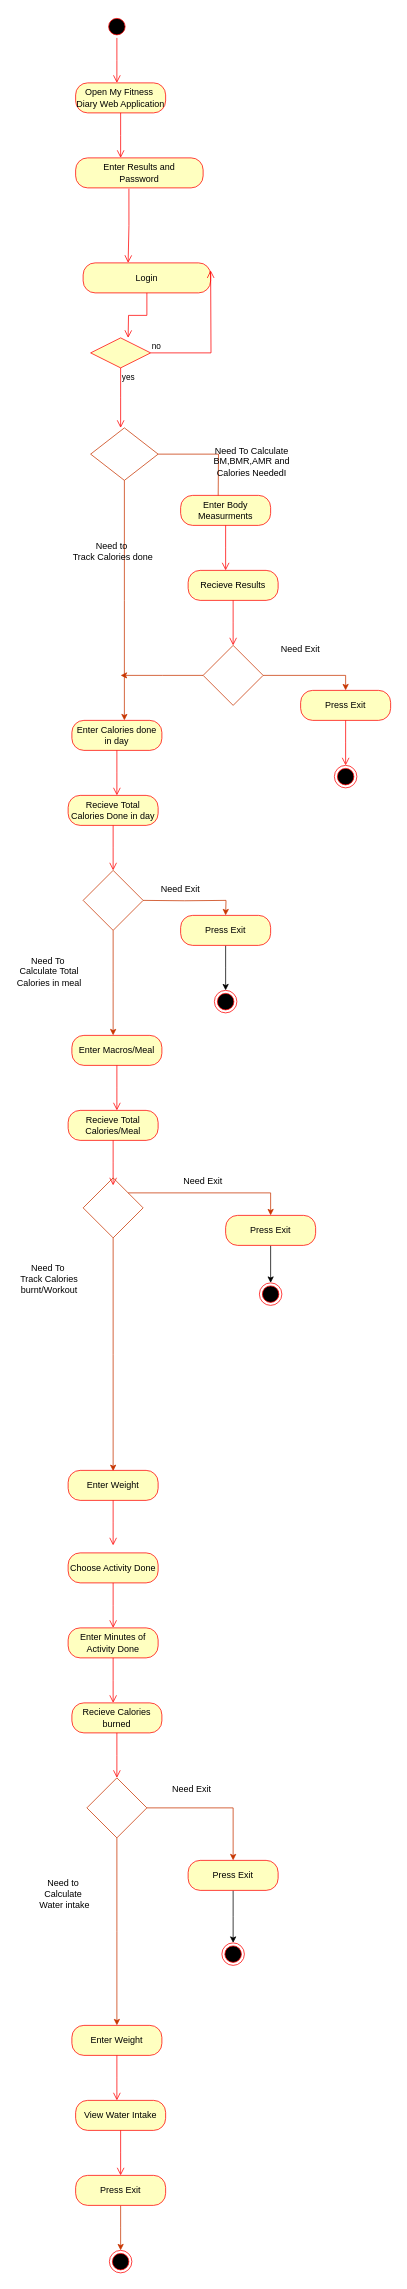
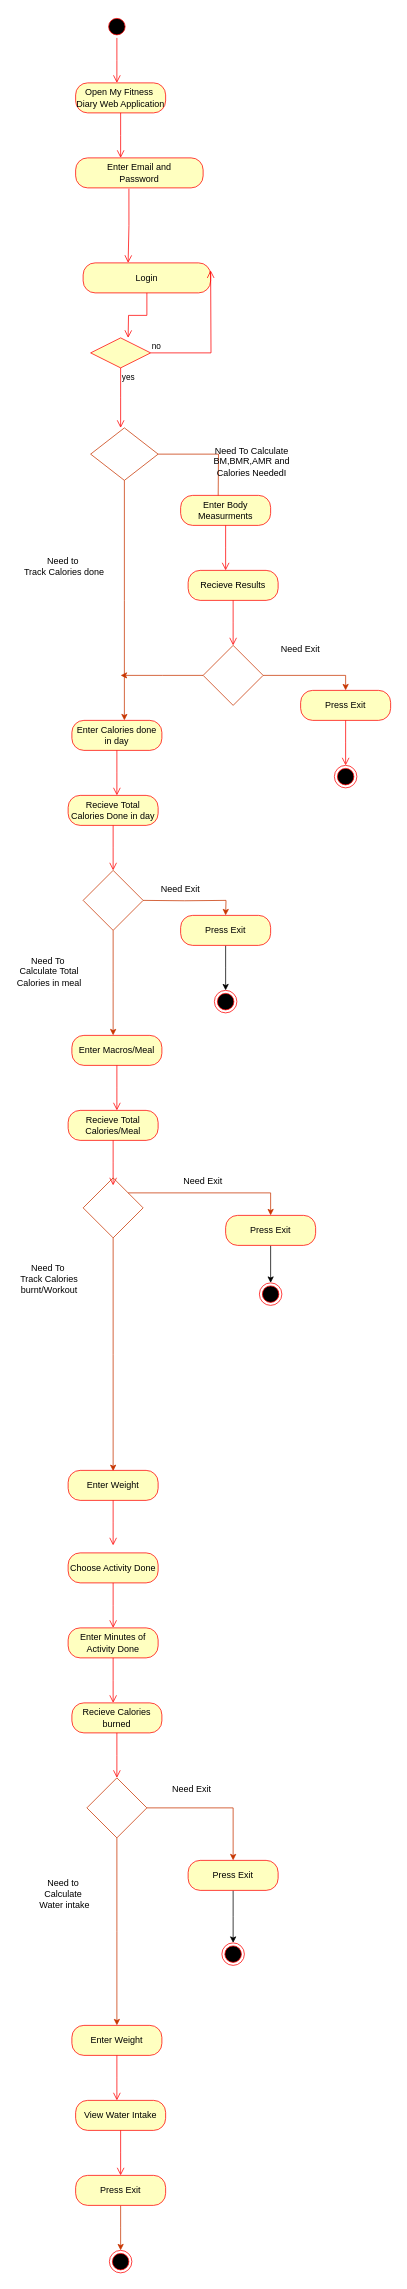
node "Enter Results and Password": label "Enter Results and Password" -> "Enter Email and Password"
node "Need to Track Calories done": moved (113, 552) -> (64, 567)
